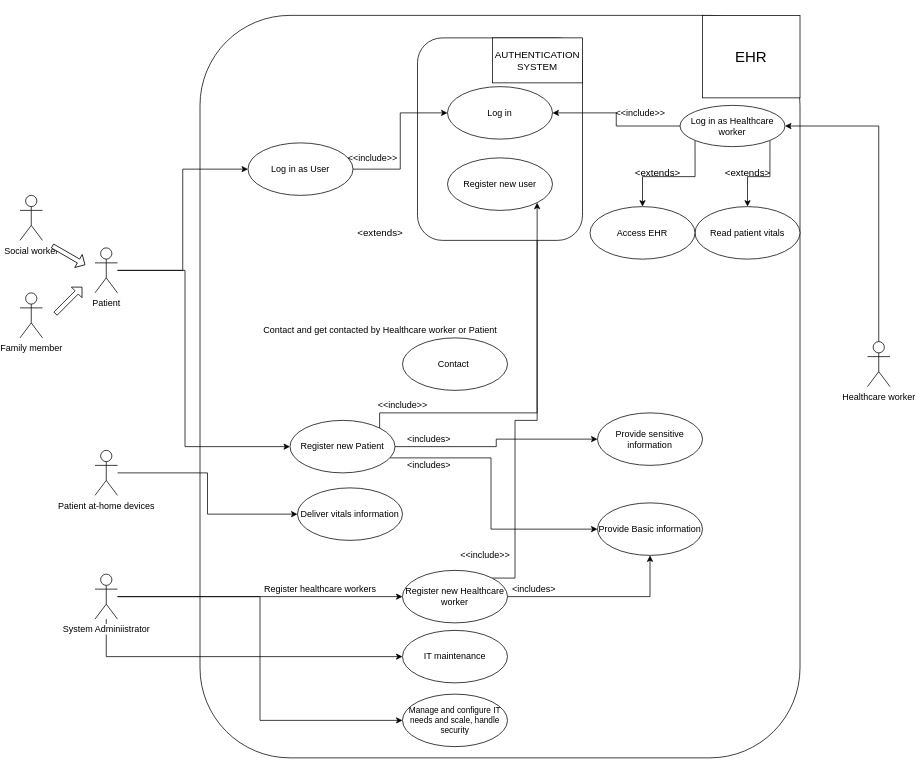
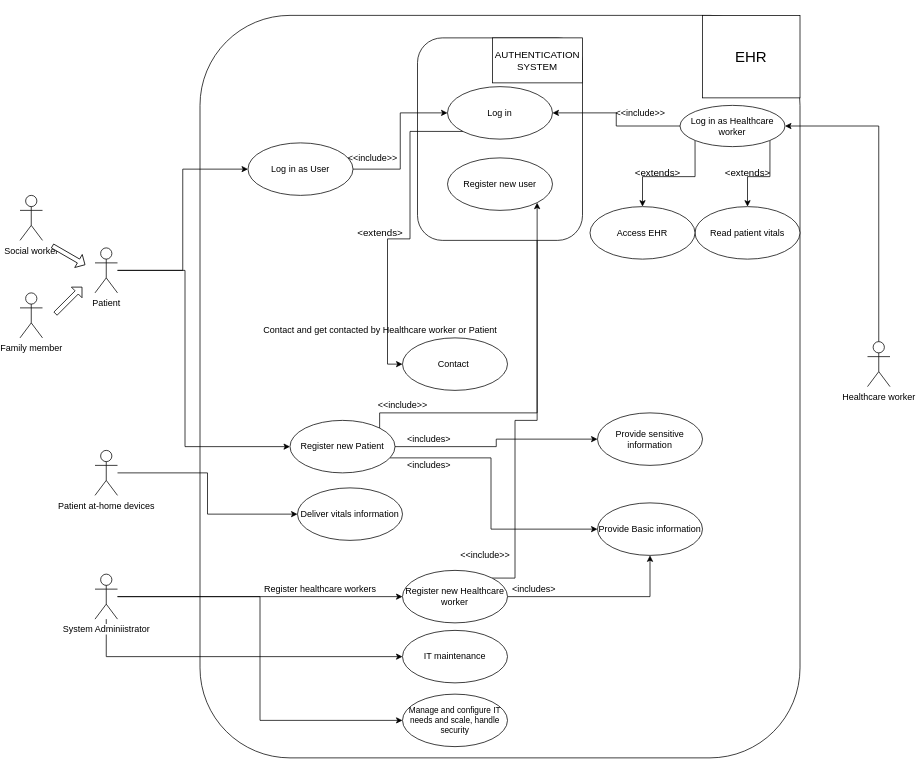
edge "Log in" -> "Contact": added
